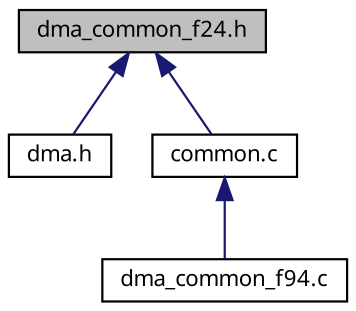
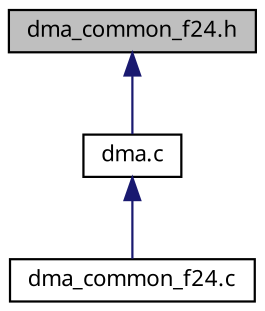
node "dma.h": removed
node "common.c": label "common.c" -> "dma.c"
node "dma_common_f94.c": label "dma_common_f94.c" -> "dma_common_f24.c"
